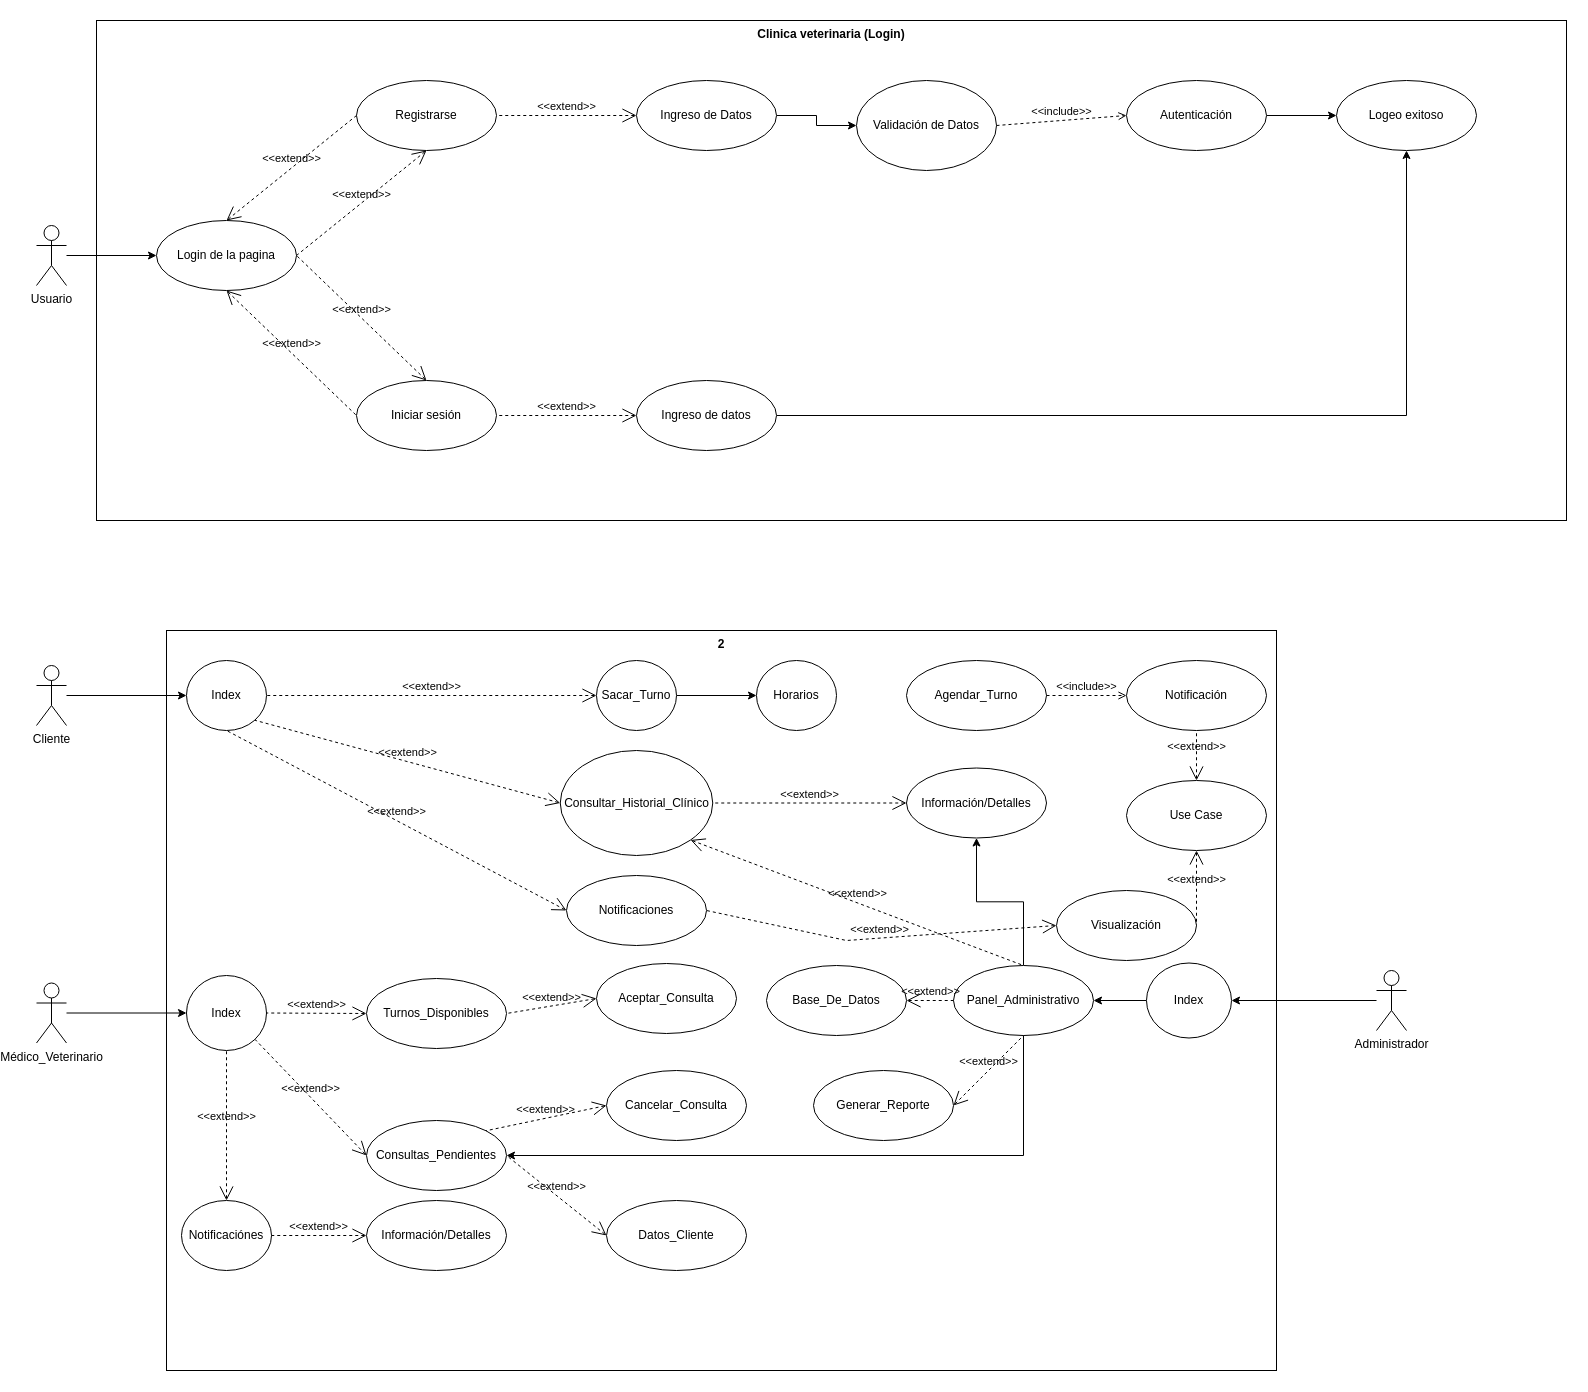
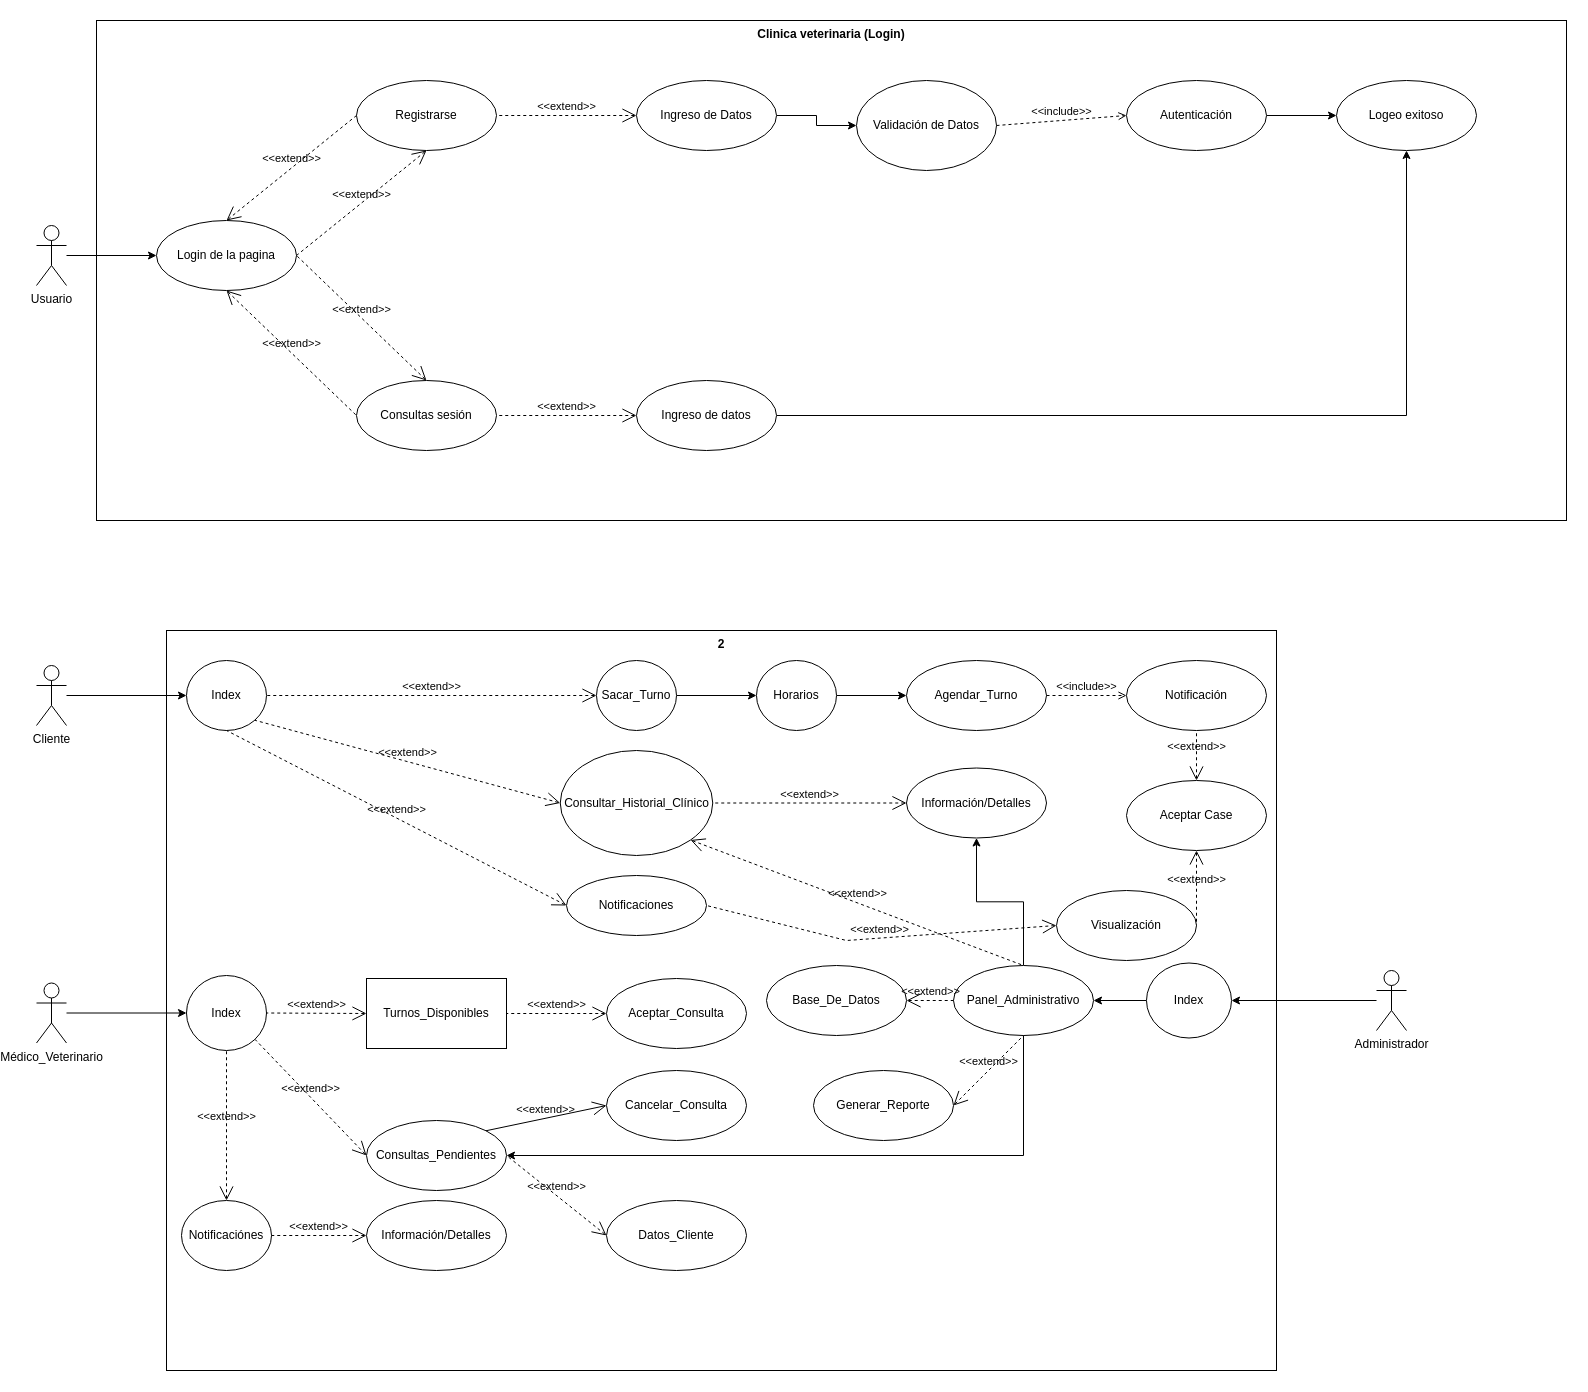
node "Iniciar sesión": label "Iniciar sesión" -> "Consultas sesión"
edge "Horarios" -> "Agendar_Turno": added
node "Use Case": label "Use Case" -> "Aceptar Case"
node "Notificaciones": size 140x70 -> 140x60
node "Aceptar_Consulta": moved (667, 999) -> (677, 1014)
node "Turnos_Disponibles": shape ellipse -> rectangle
edge "Consultas_Pendientes" -> "Cancelar_Consulta": style dashed -> solid
